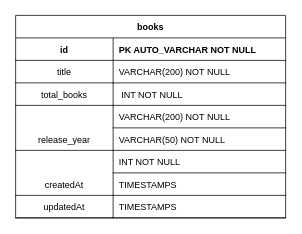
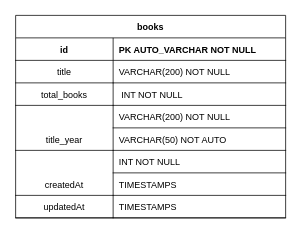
node "release_year": label "release_year" -> "title_year"
node "VARCHAR(50) NOT NULL": label "VARCHAR(50) NOT NULL" -> "VARCHAR(50) NOT AUTO"
